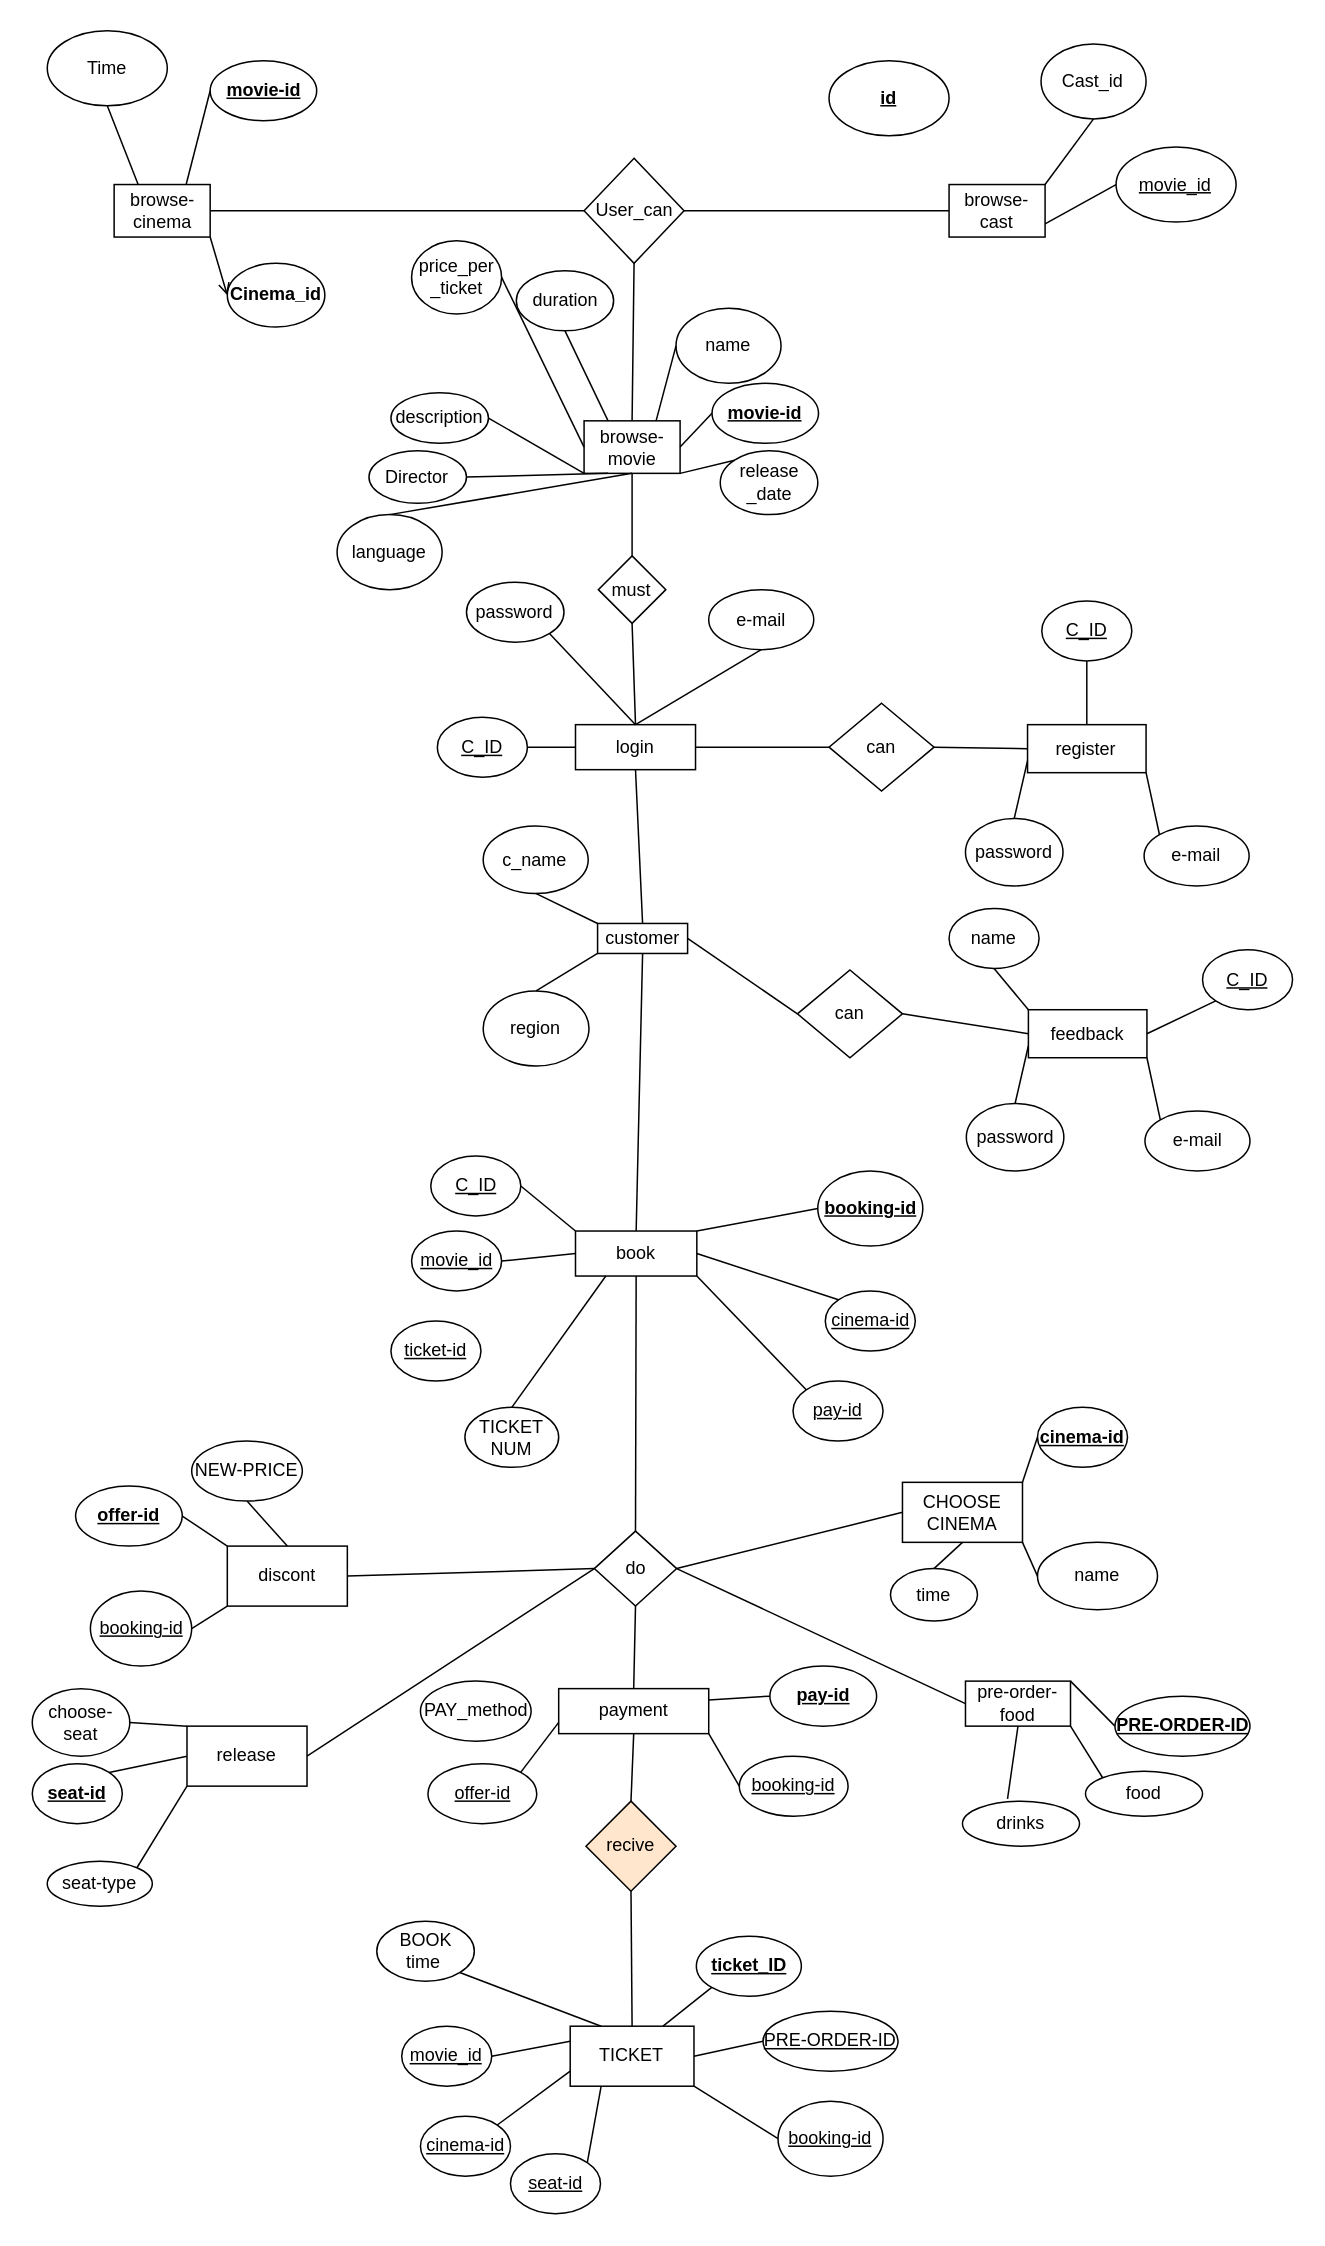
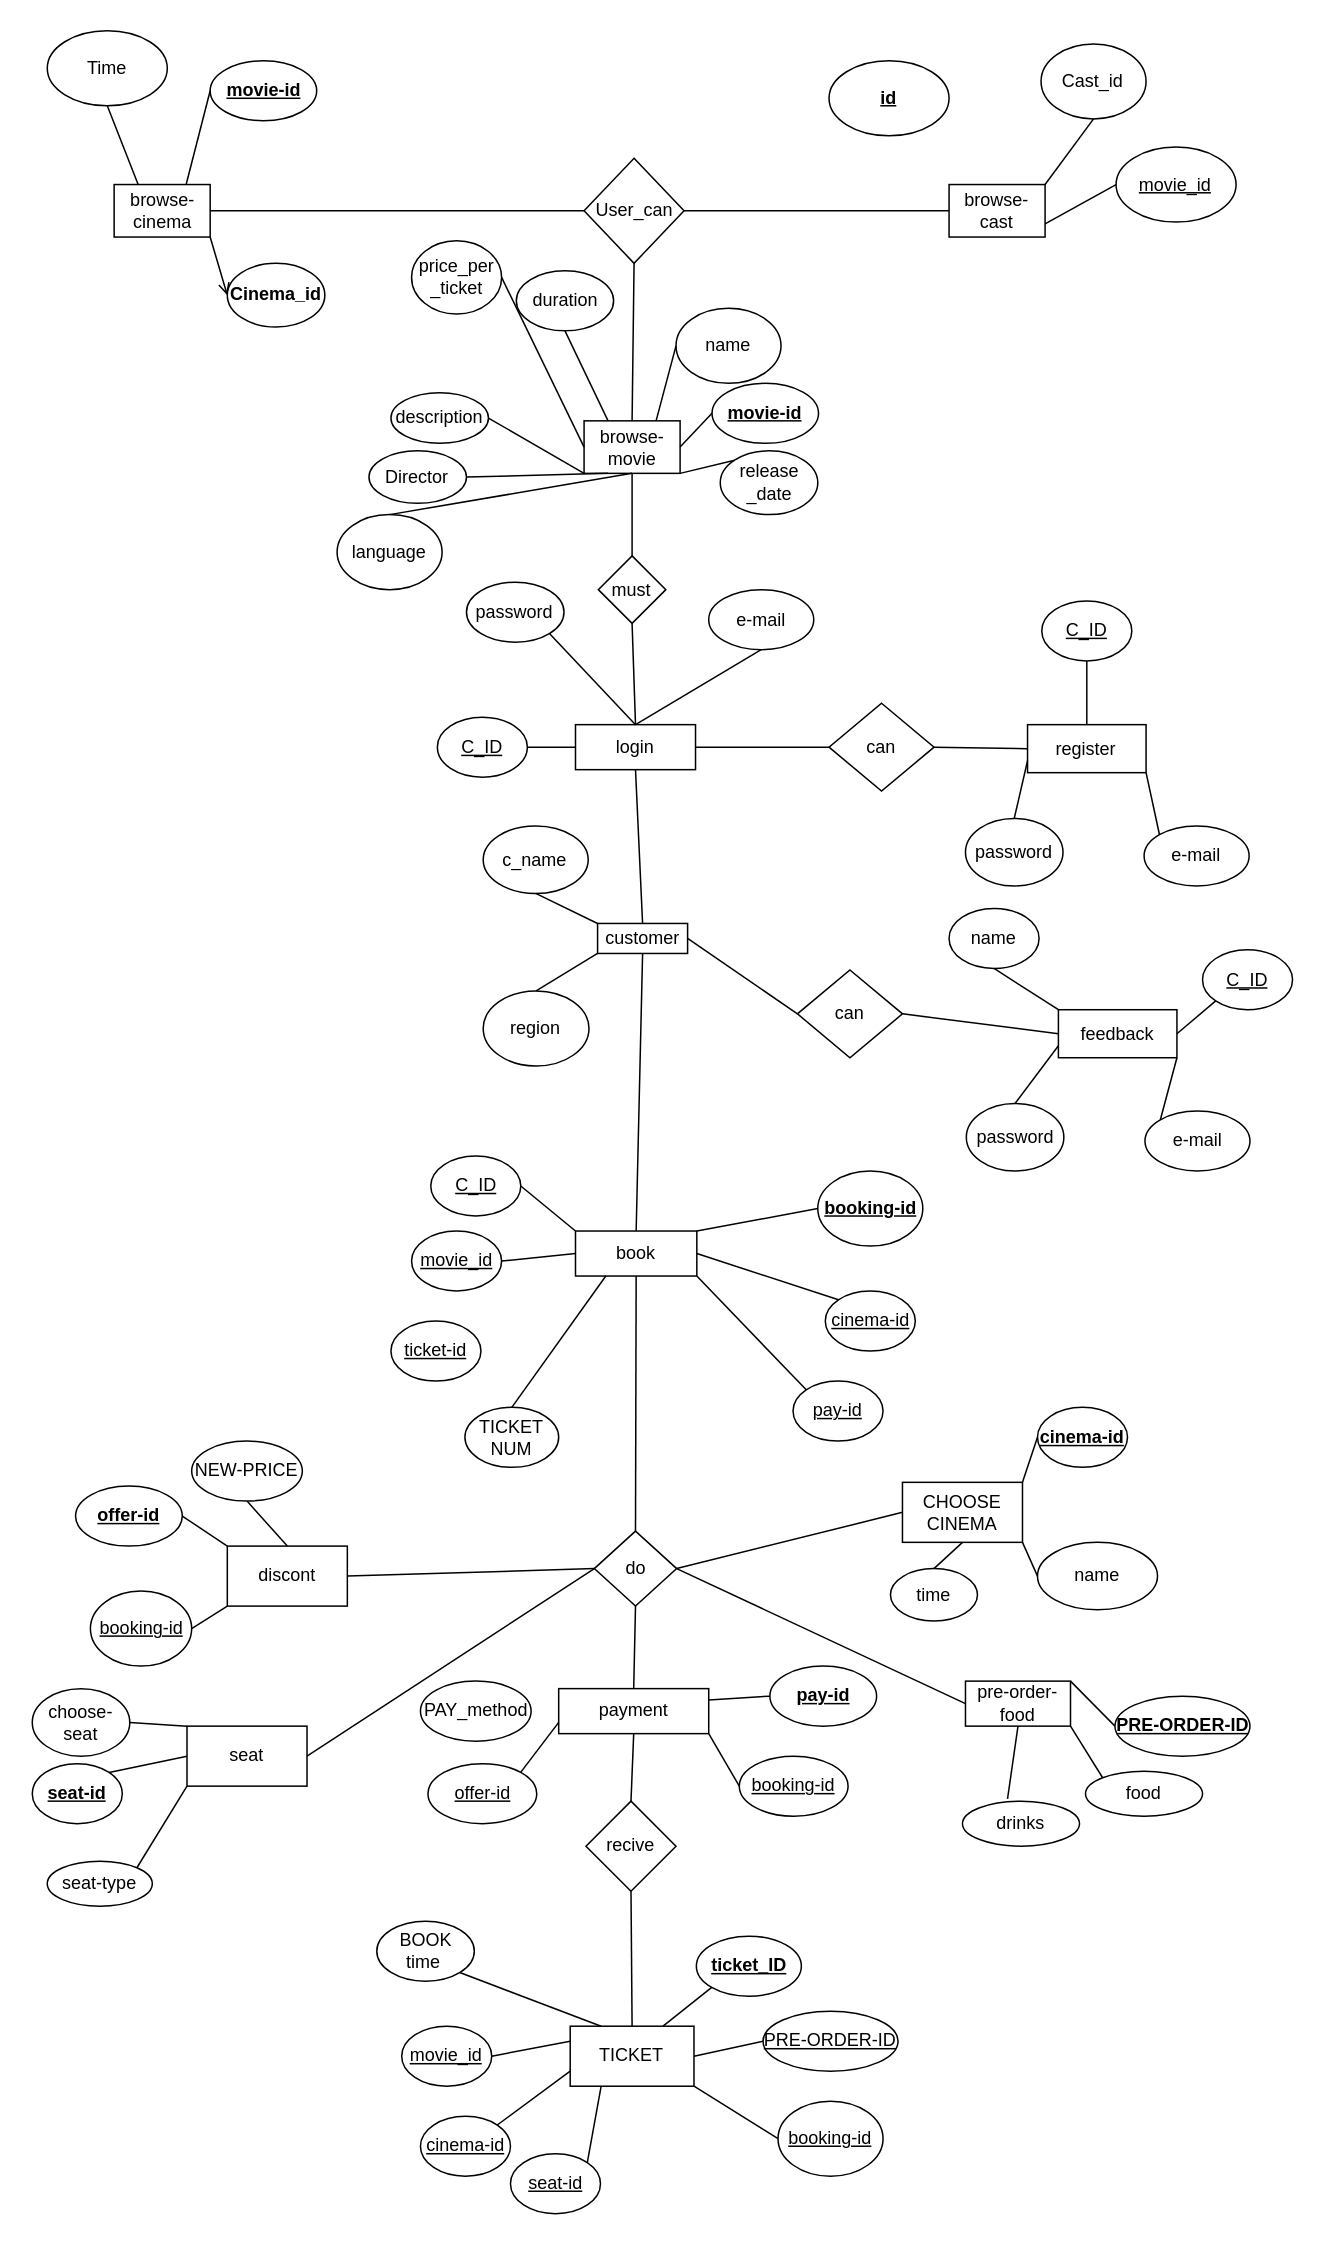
node "feedback": moved (1087, 1034) -> (1117, 1034)
node "release": label "release" -> "seat"
node "recive": fillcolor #ffe6cc -> #ffffff
